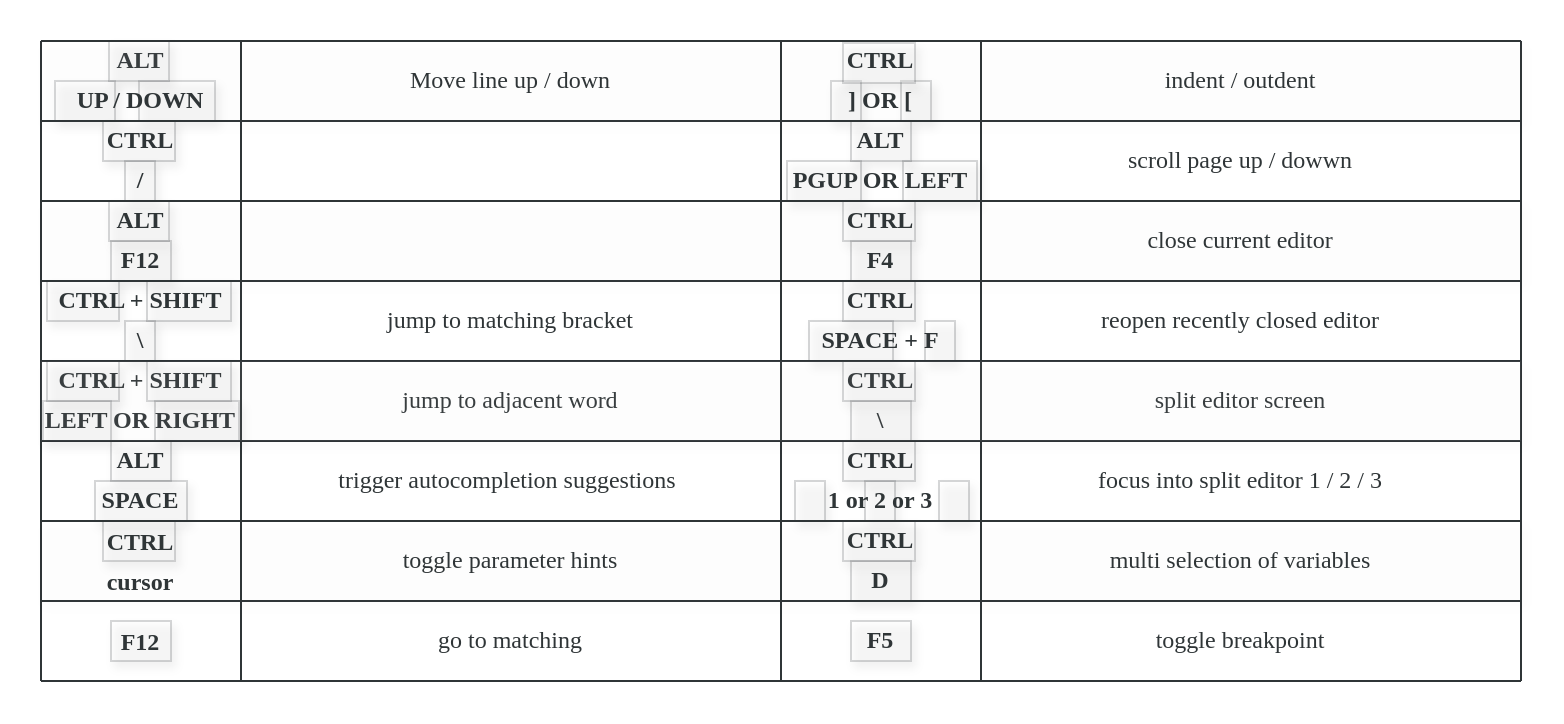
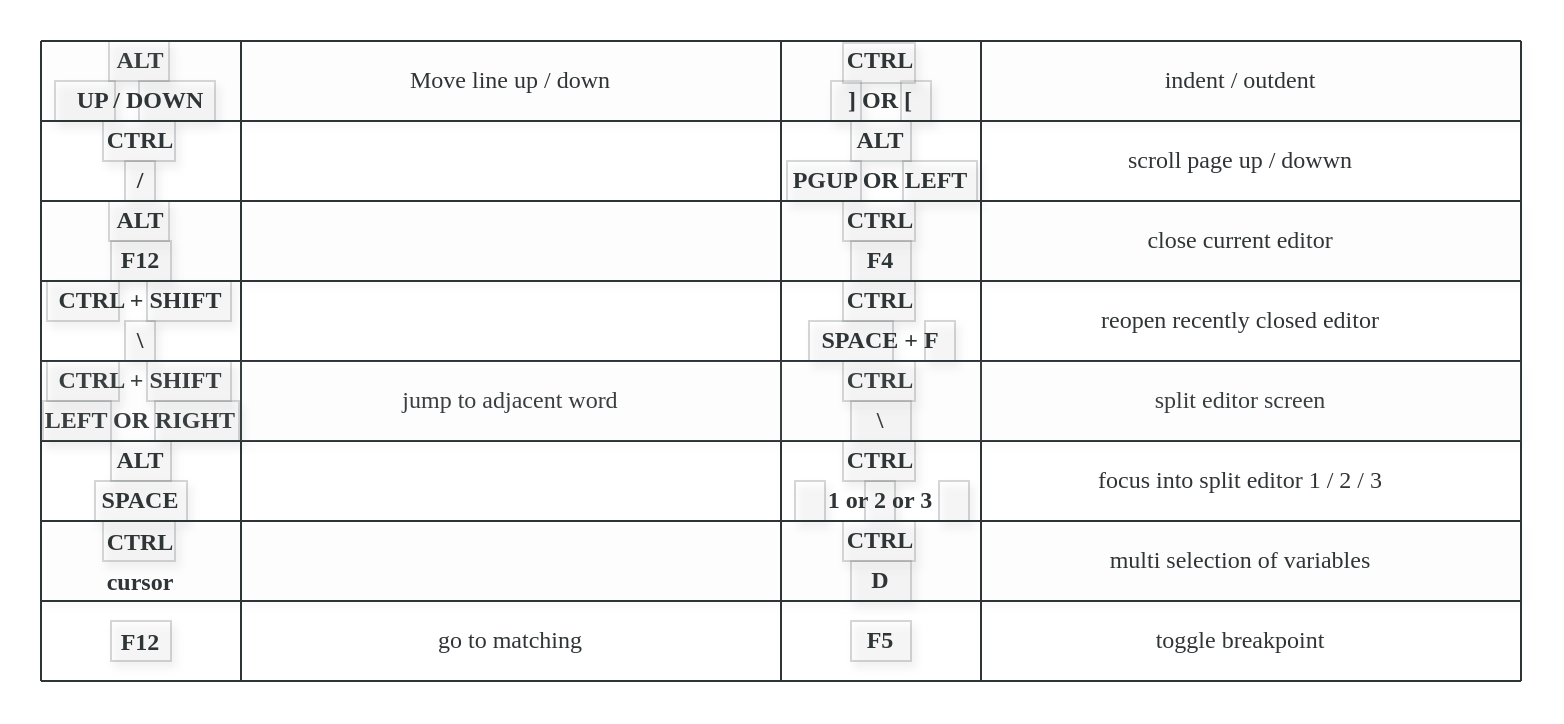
node "jump to matching bracket": removed
node "trigger autocompletion suggestions": removed
node "toggle parameter hints": removed
